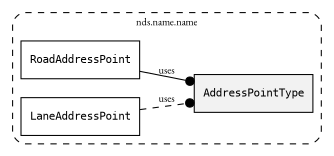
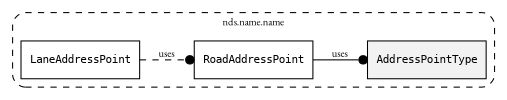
edge "LaneAddressPoint" -> "AddressPointType": now "LaneAddressPoint" -> "RoadAddressPoint"
